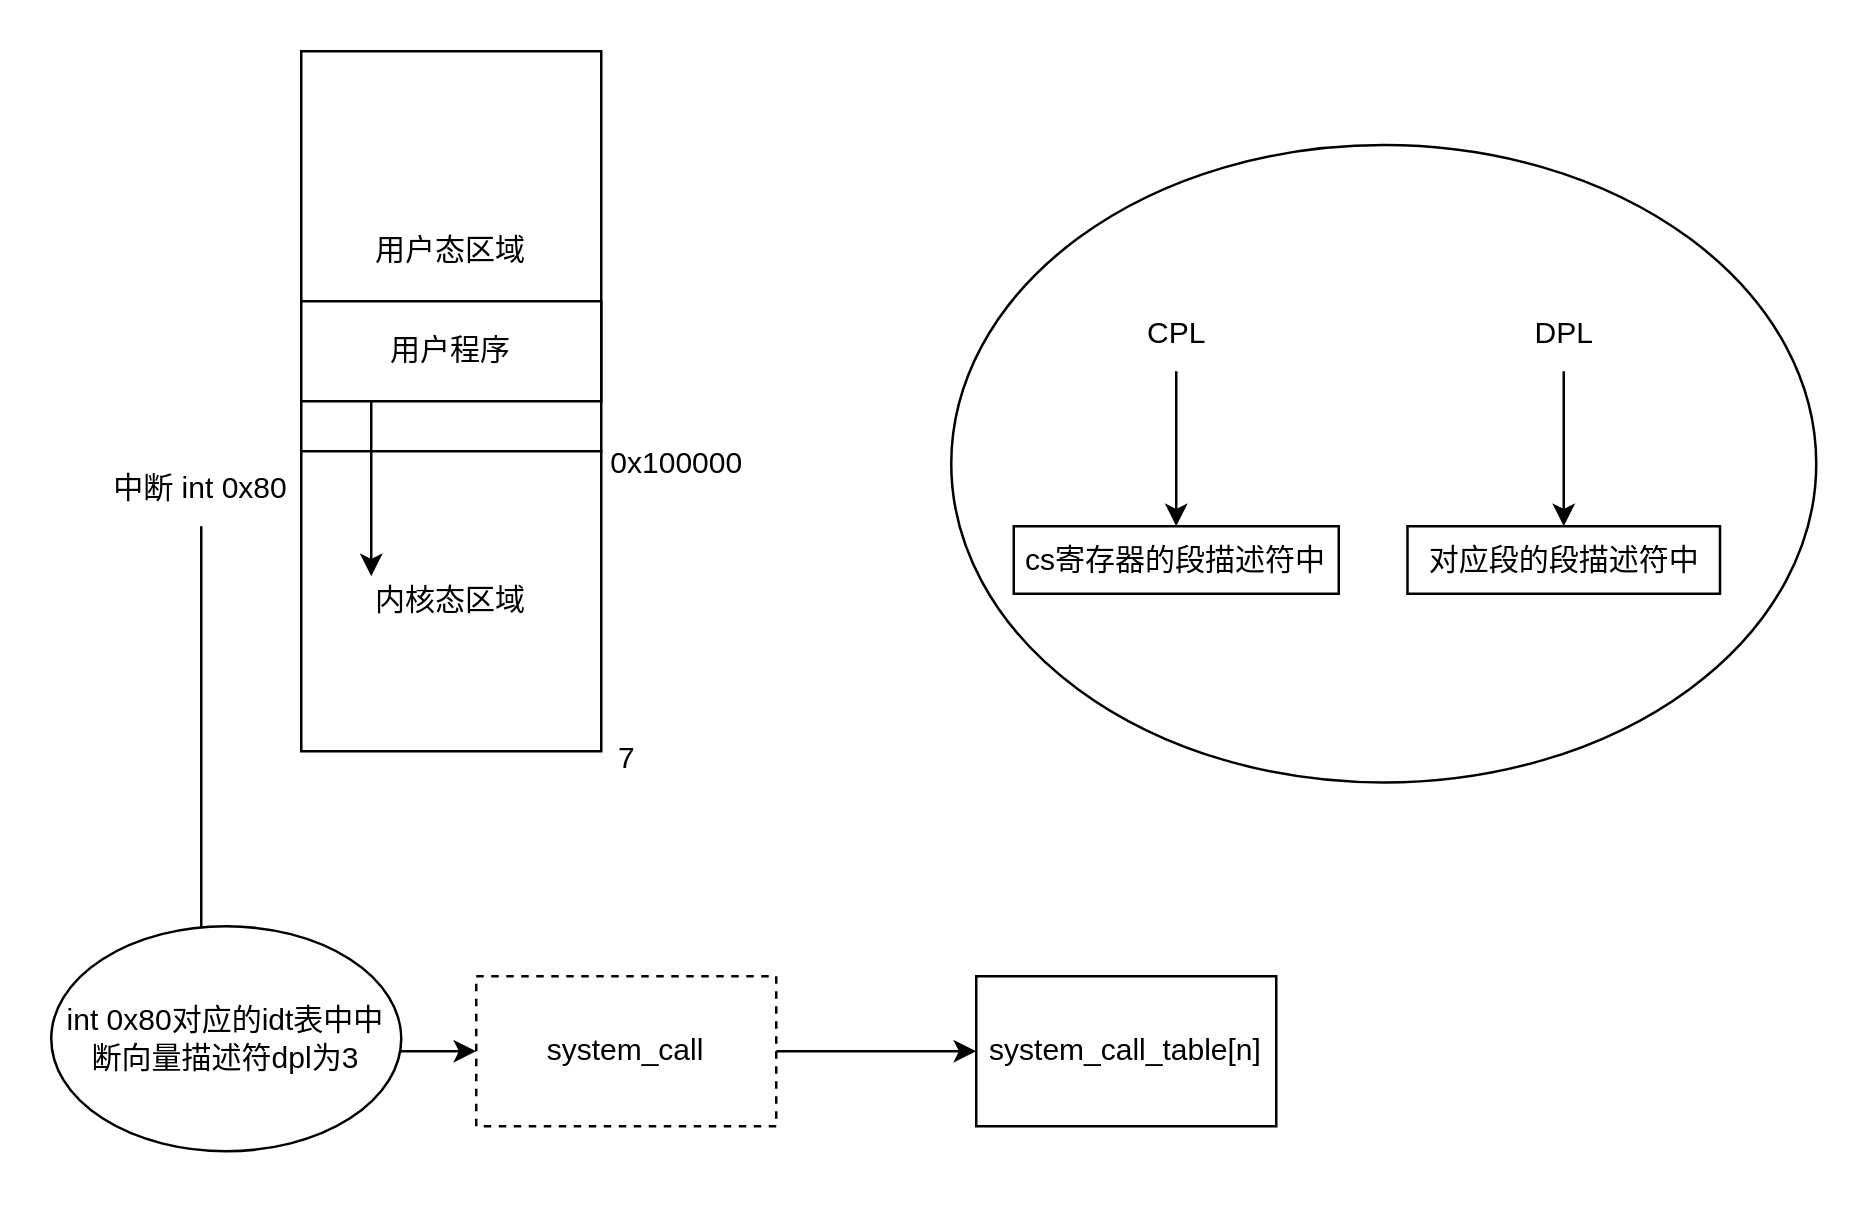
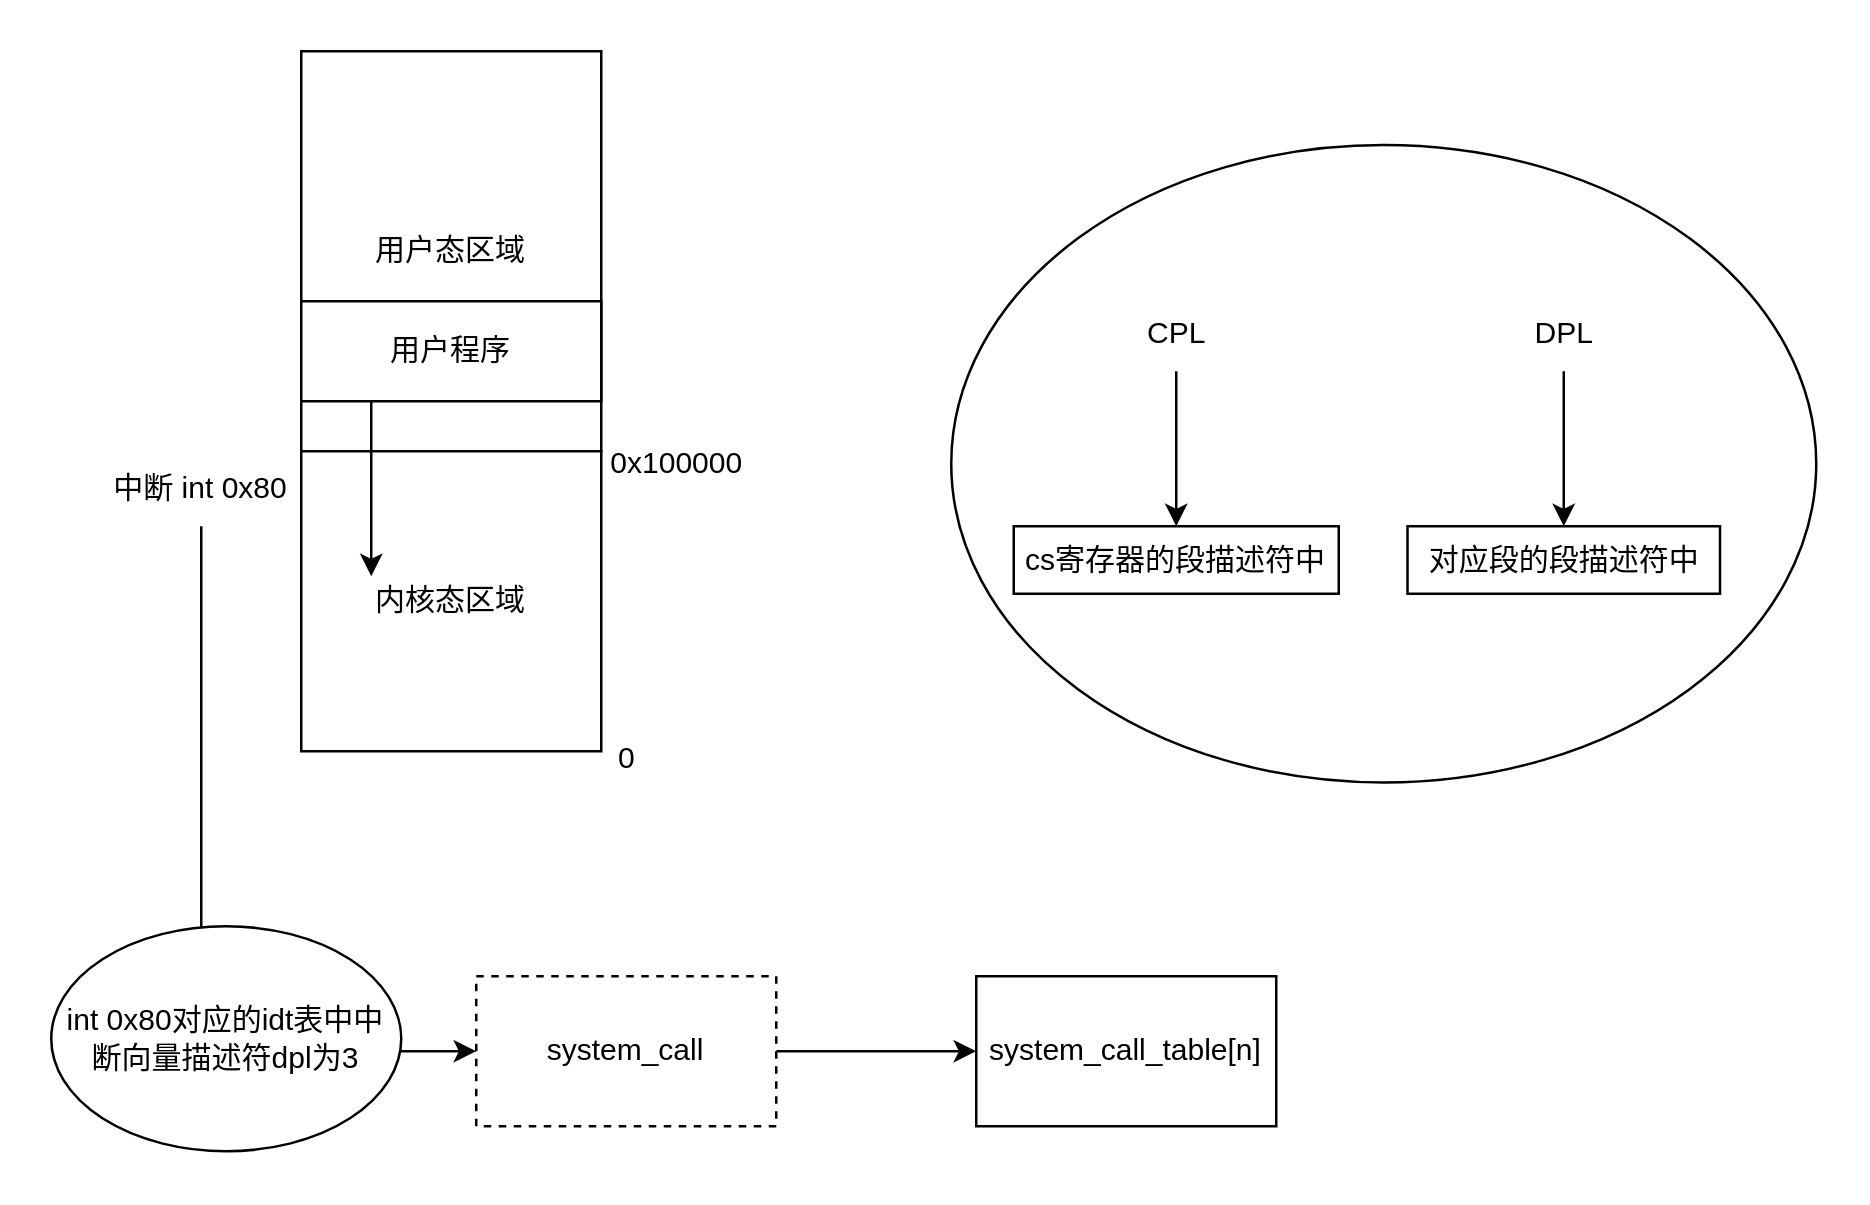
node "7": label "7" -> "0"
